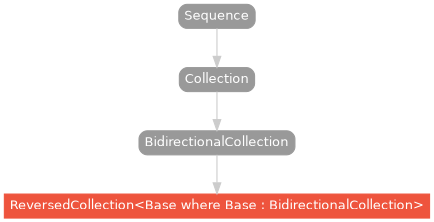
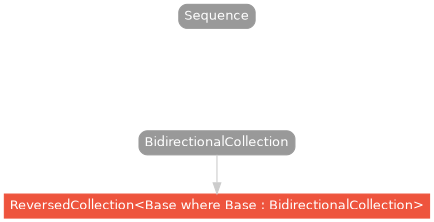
node "Collection": removed
